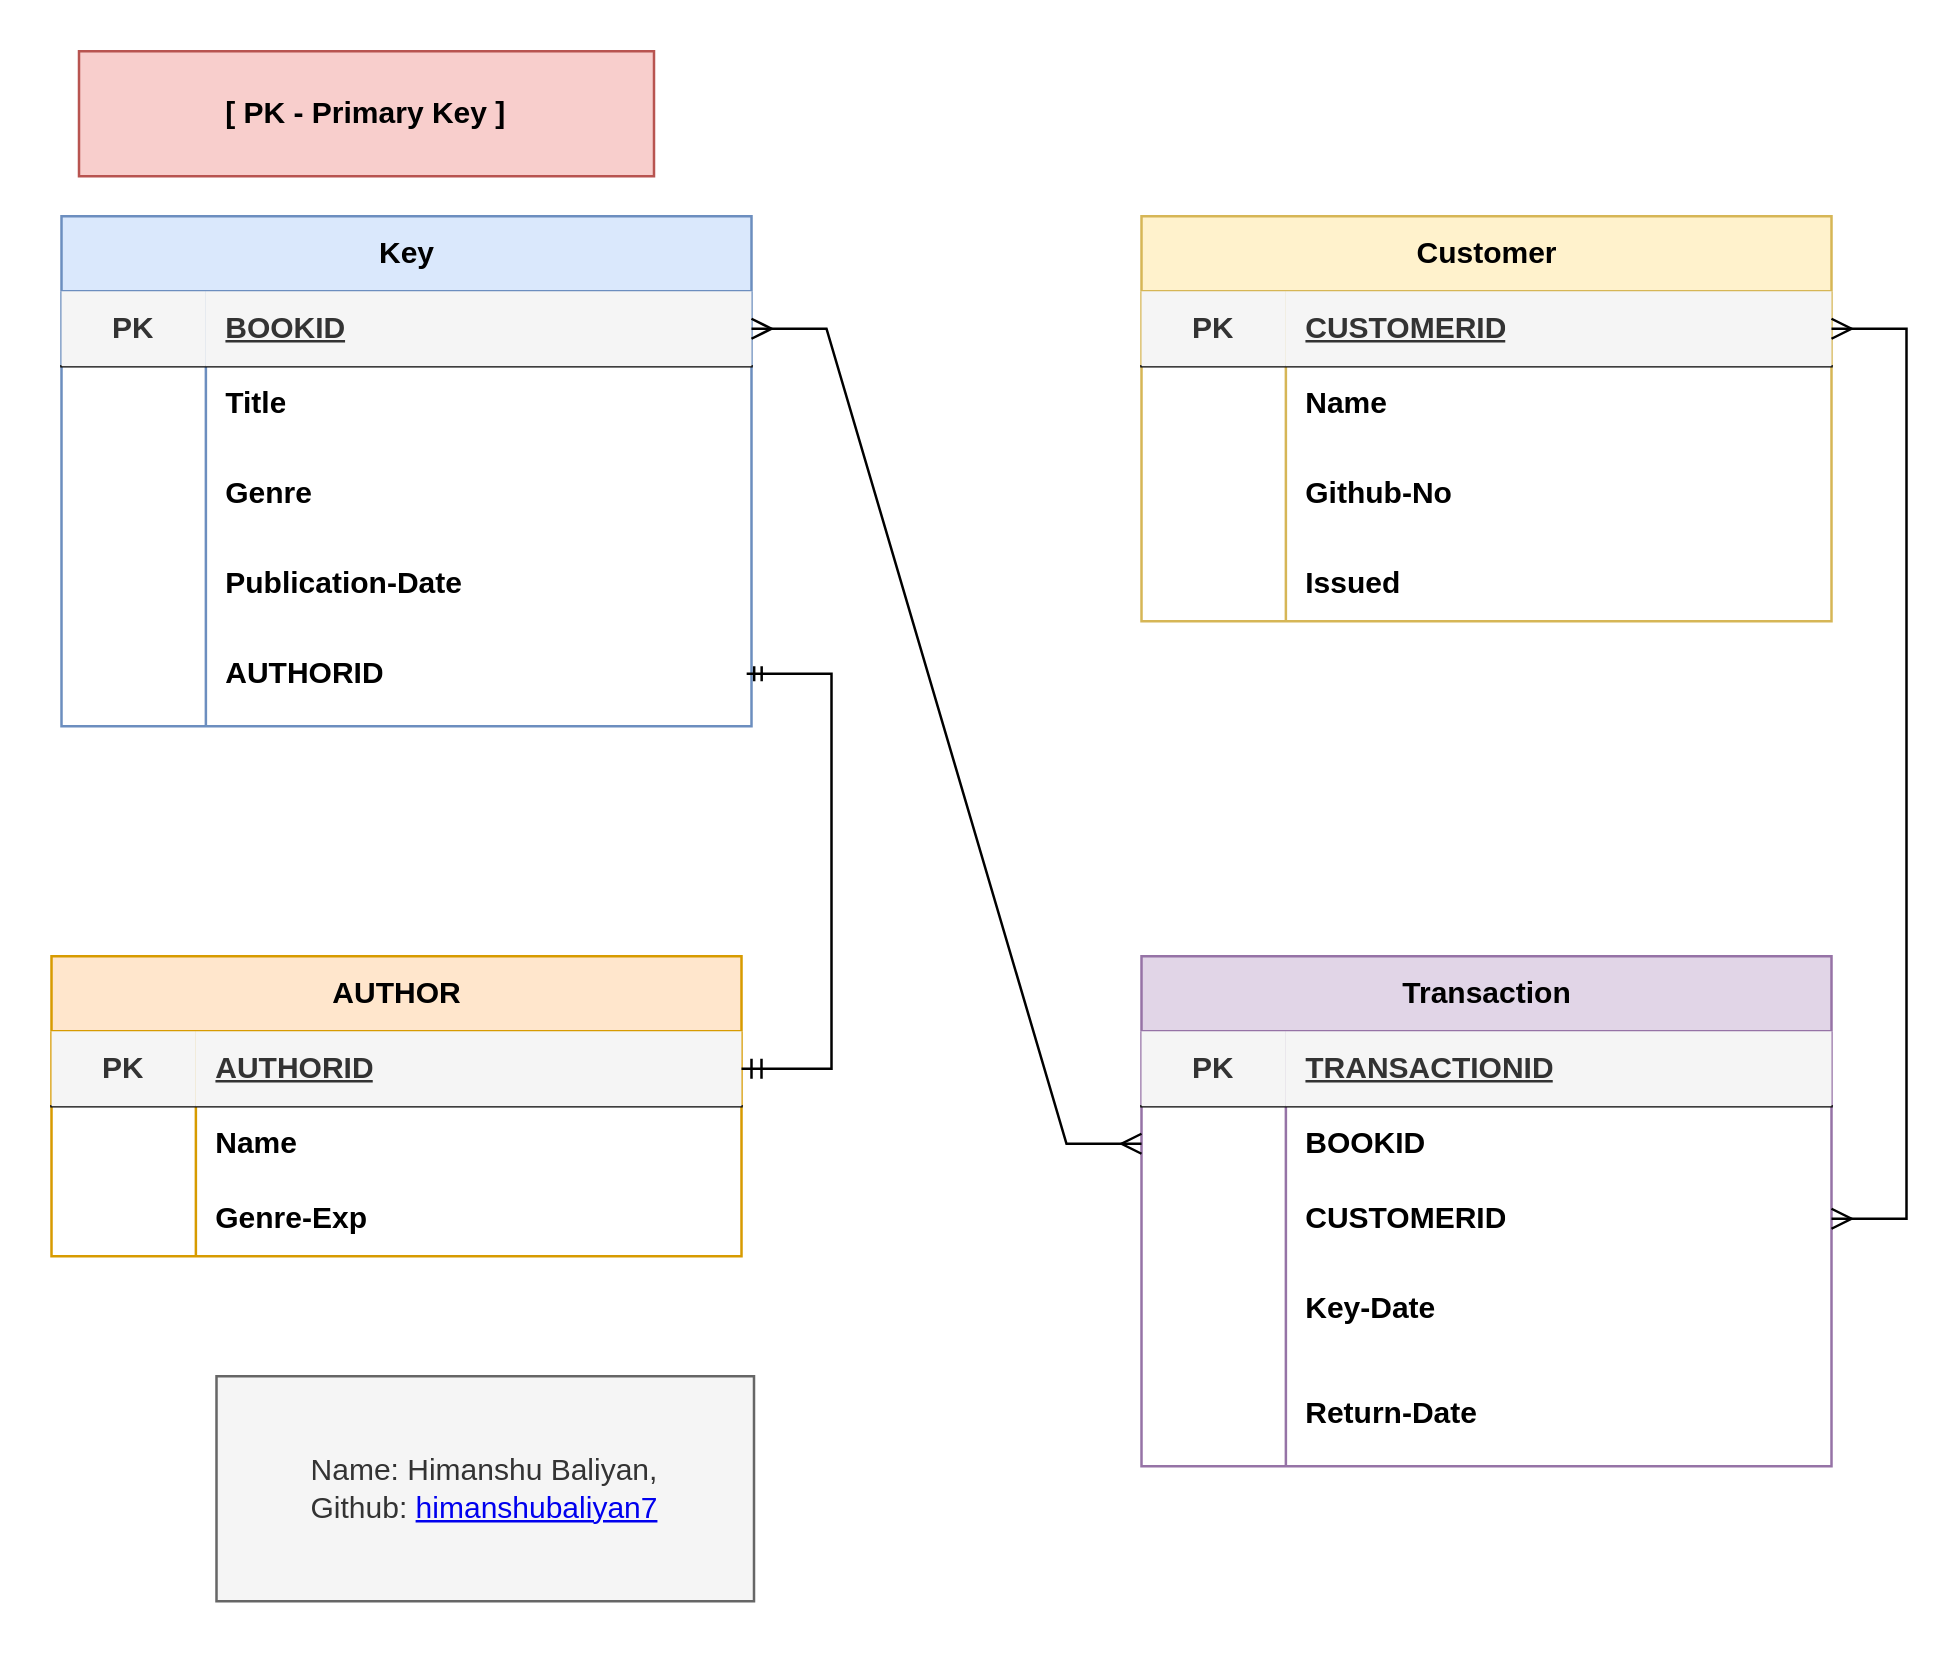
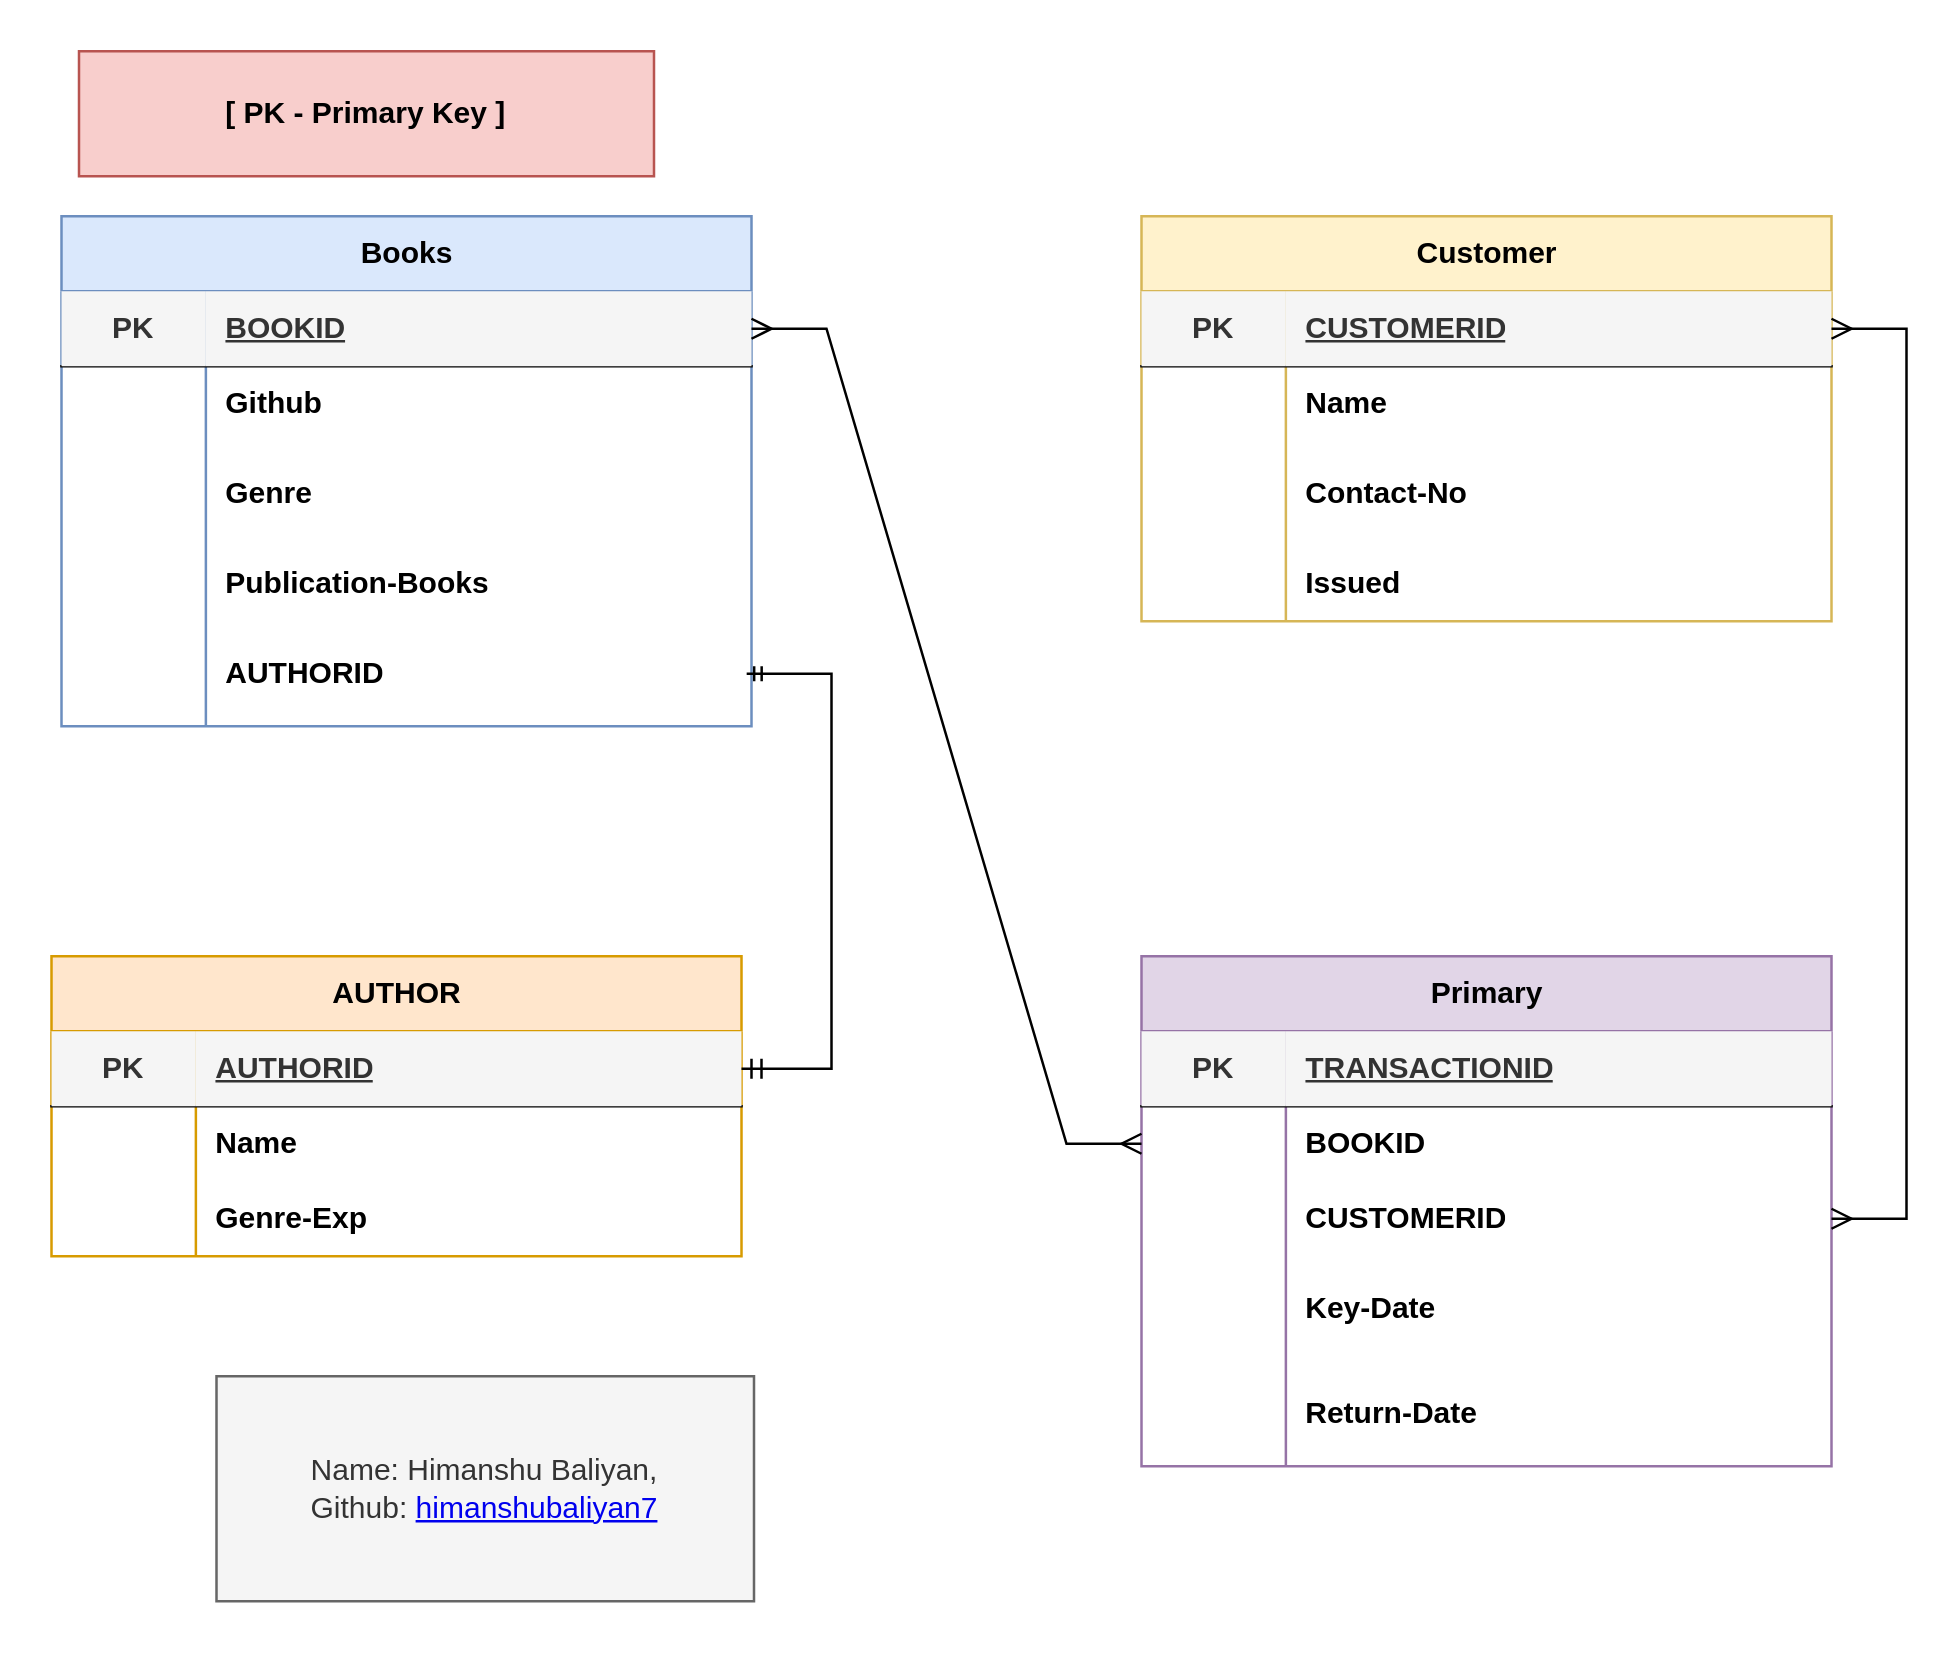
node "Key": label "Key" -> "Books"
node "Title": label "Title" -> "Github"
node "Github-No": label "Github-No" -> "Contact-No"
node "Publication-Date": label "Publication-Date" -> "Publication-Books"
node "Transaction": label "Transaction" -> "Primary"
